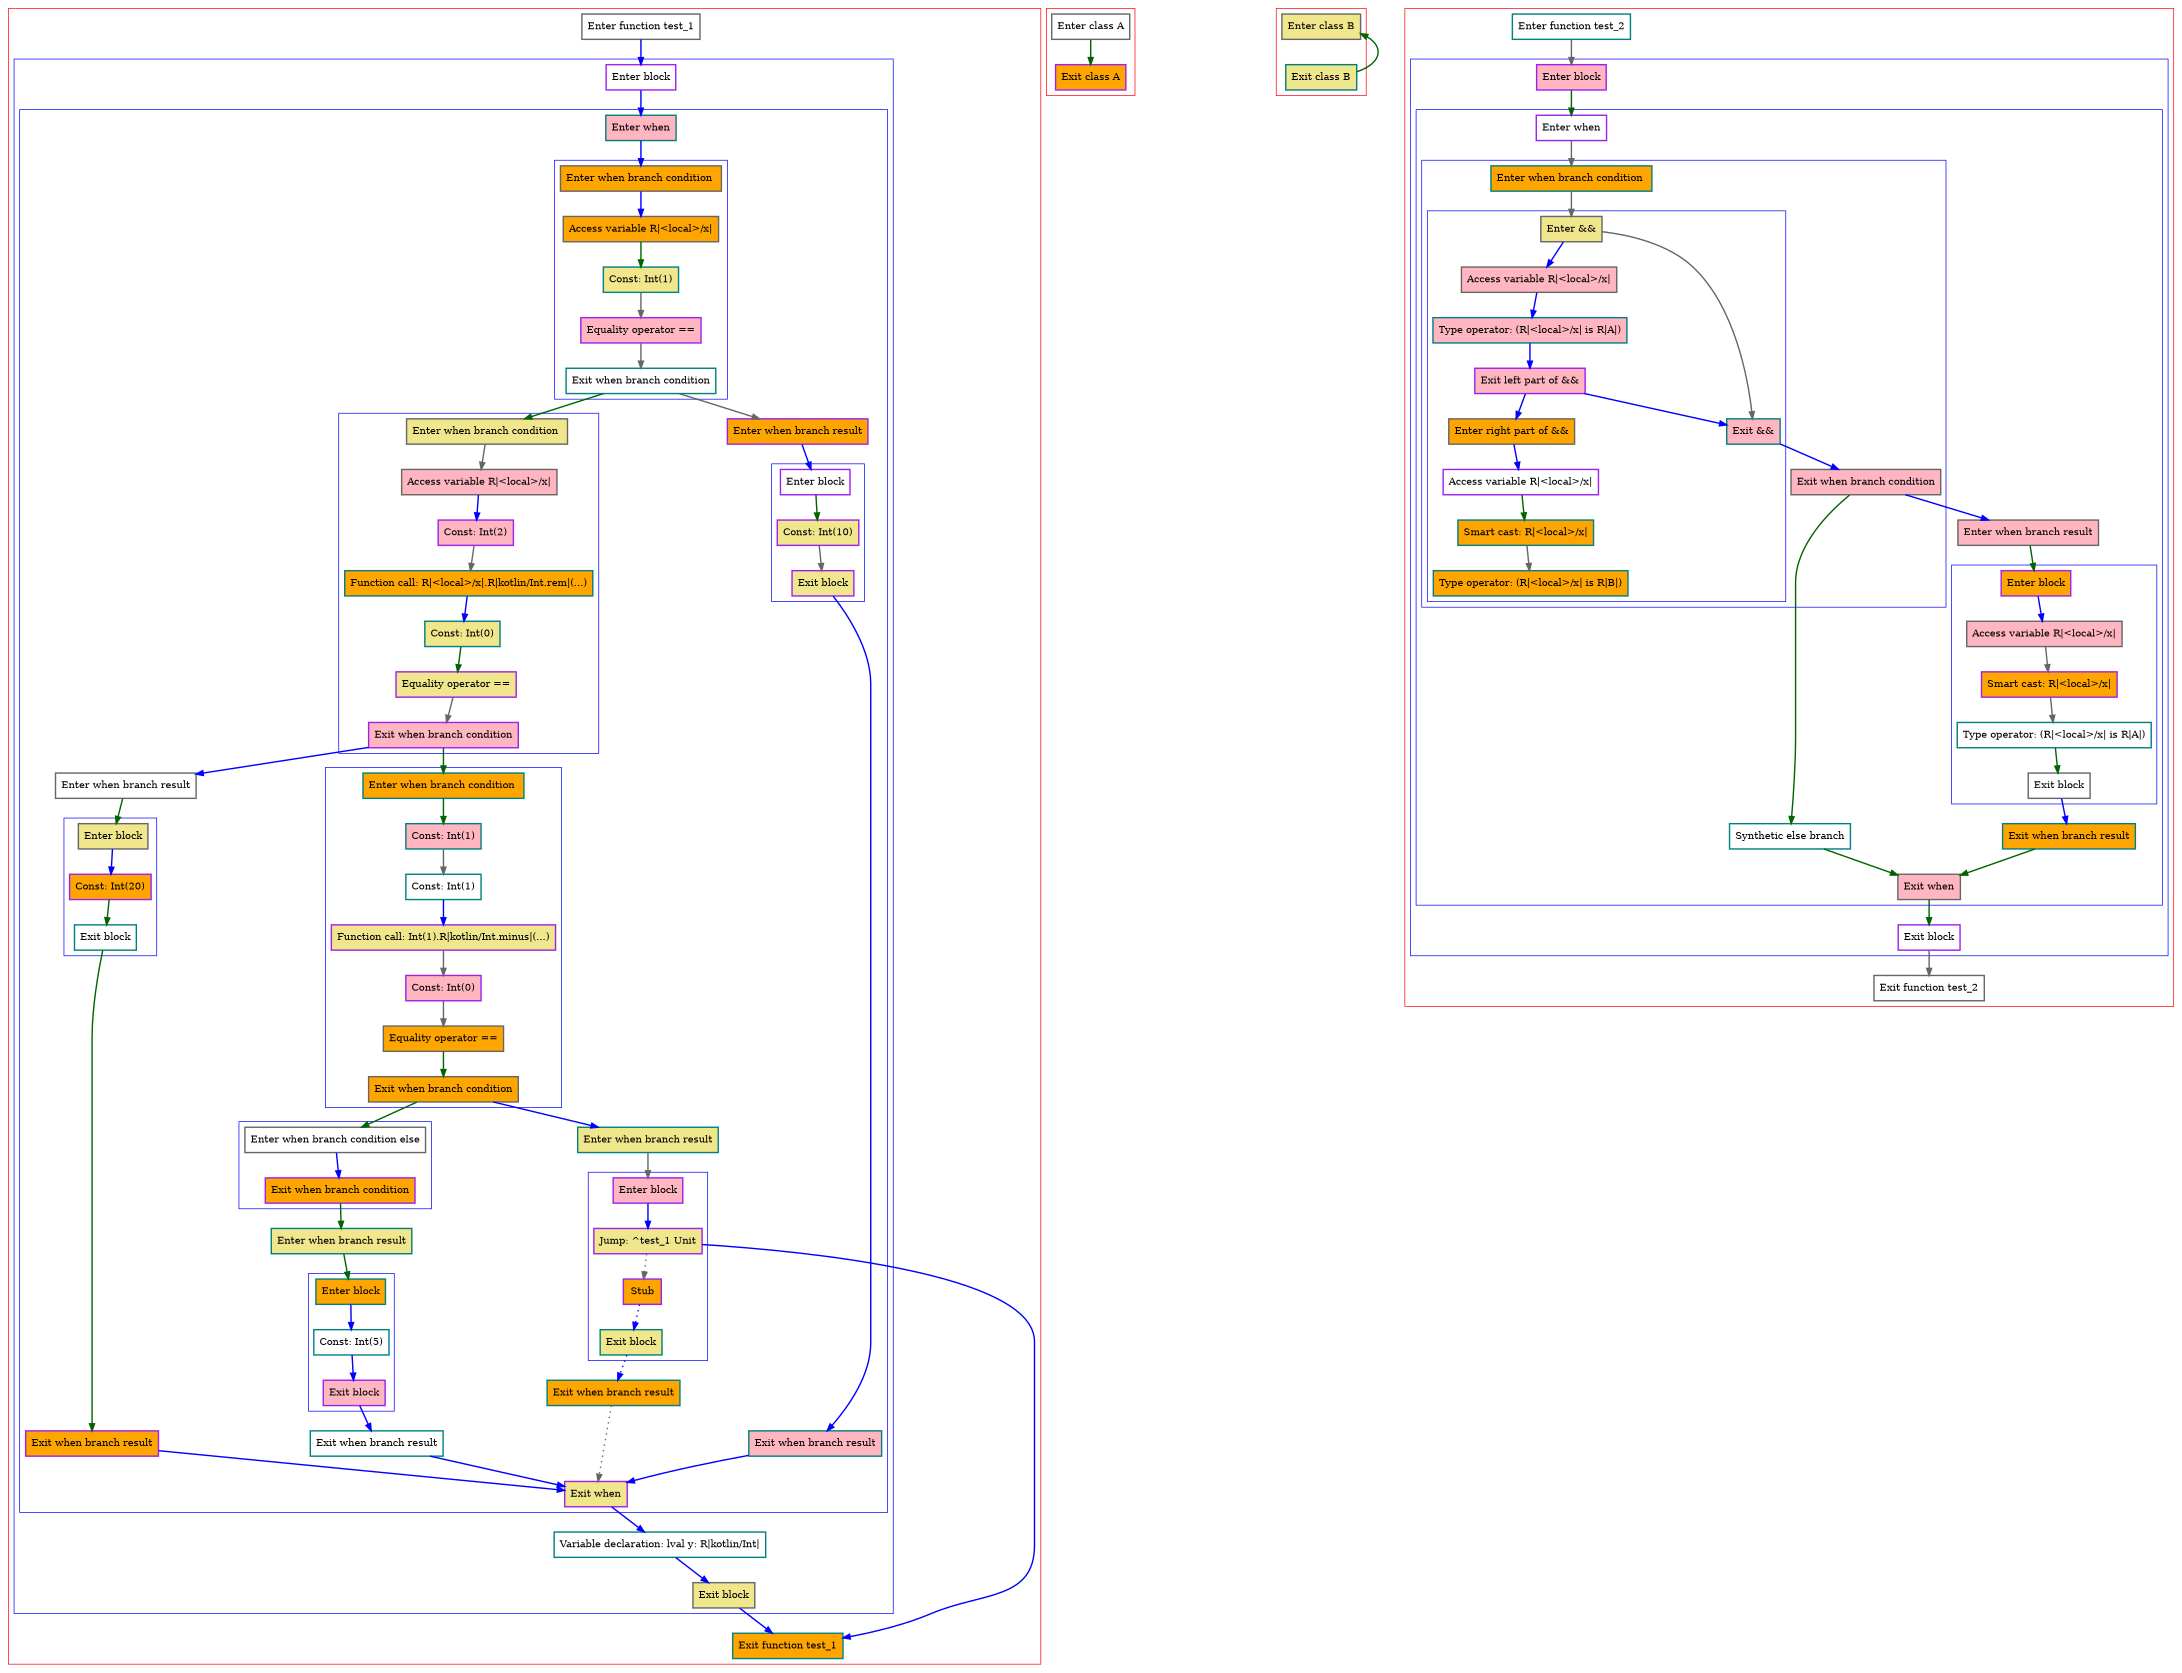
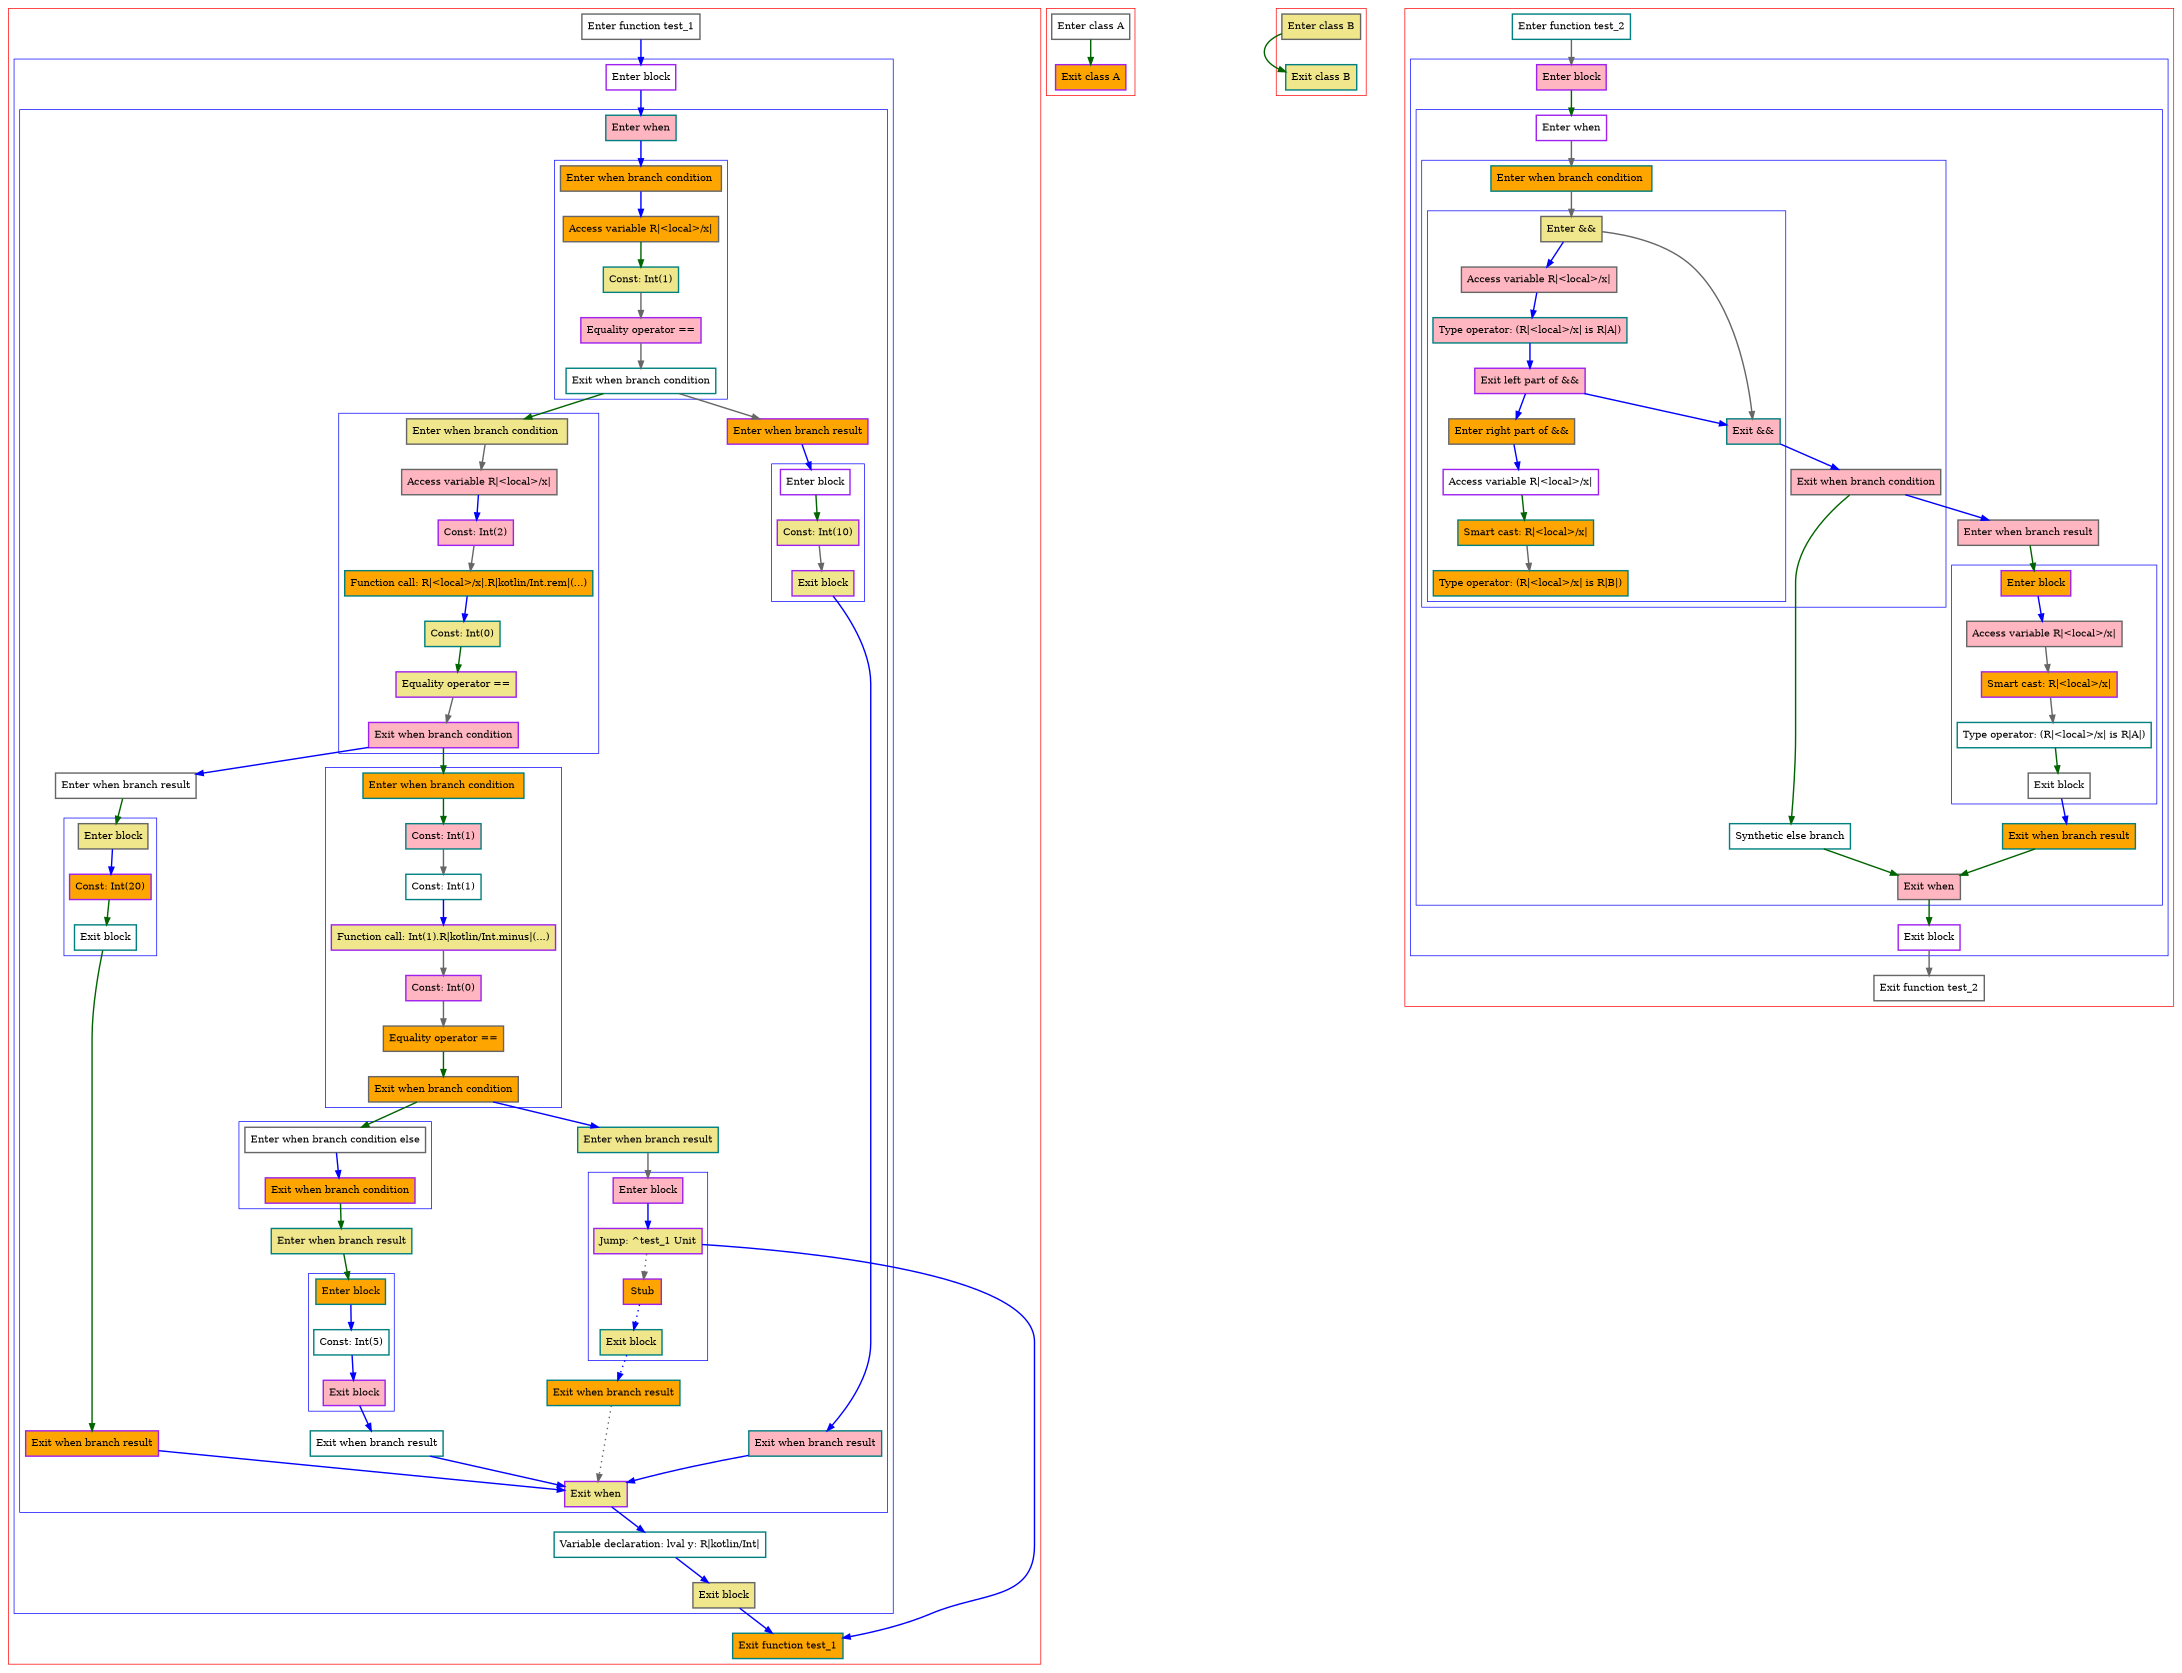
edge "Exit class B" -> "Enter class B": reversed
